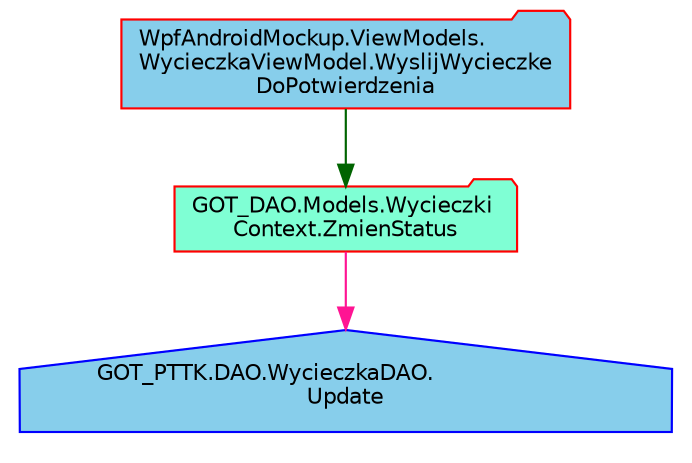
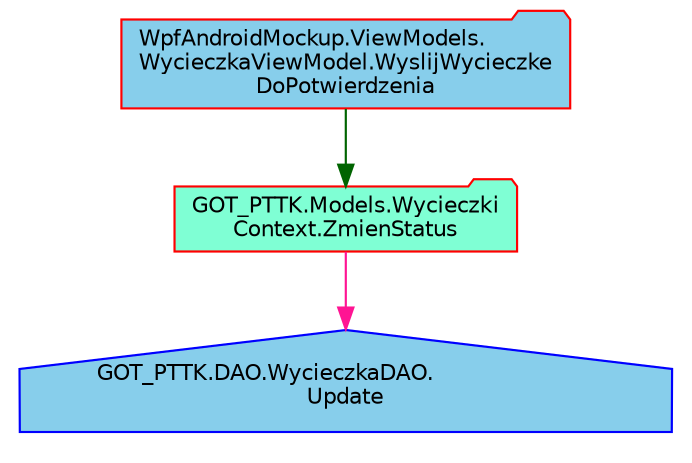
node "GOT_DAO.Models.Wycieczki Context.ZmienStatus": label "GOT_DAO.Models.Wycieczki Context.ZmienStatus" -> "GOT_PTTK.Models.Wycieczki Context.ZmienStatus"
